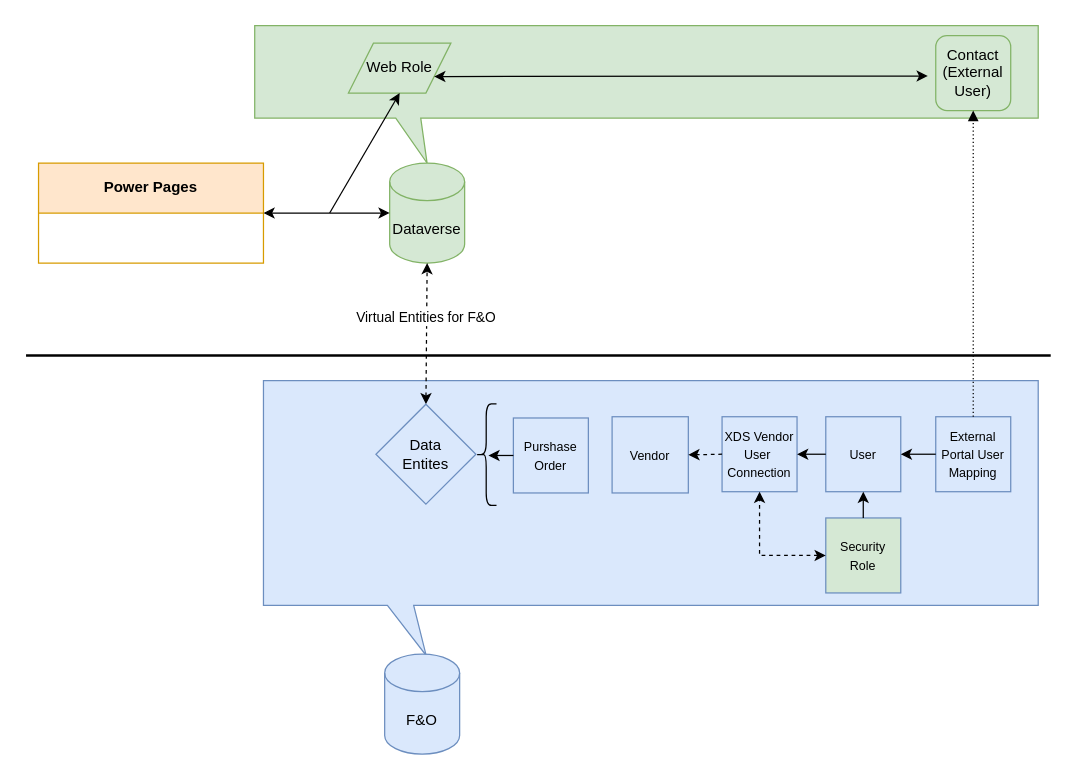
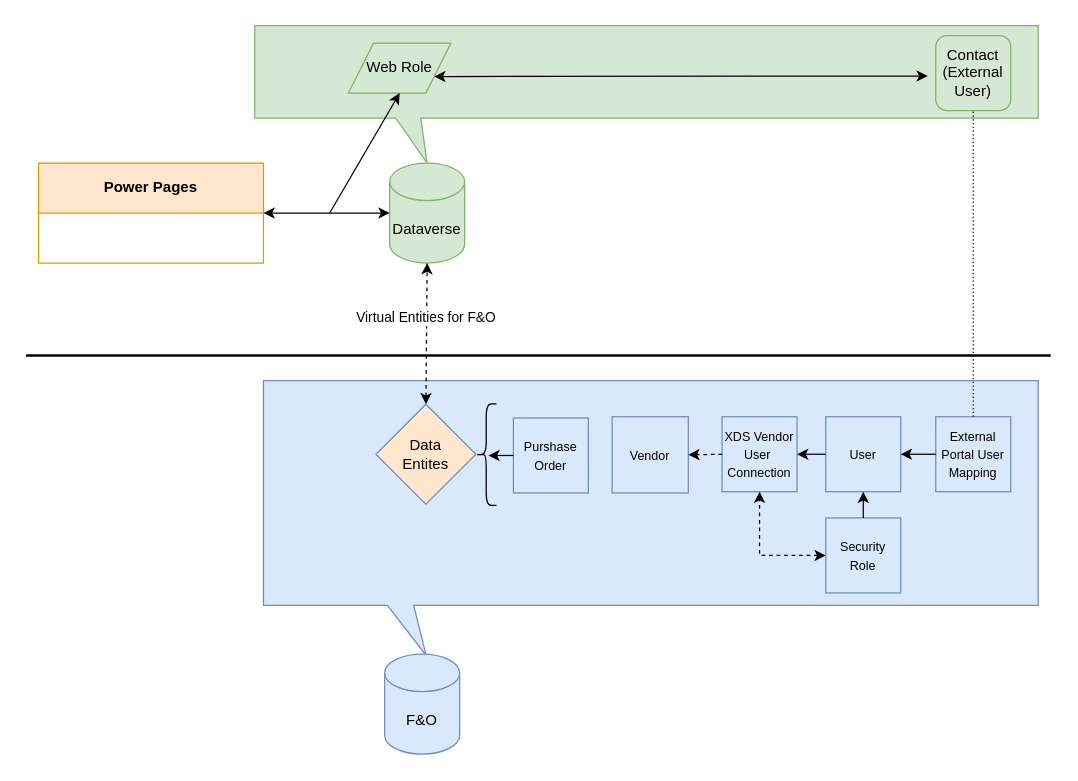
edge "External Portal User Mapping" -> "Contact (External User)": arrowhead block -> none
node "Data Entites": fillcolor #dae8fc -> #ffe6cc
node "Security Role": fillcolor #d5e8d4 -> #dae8fc
